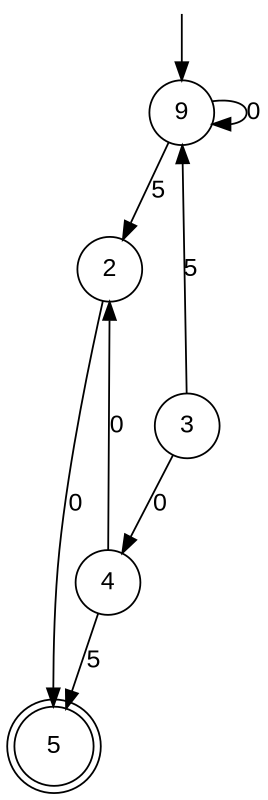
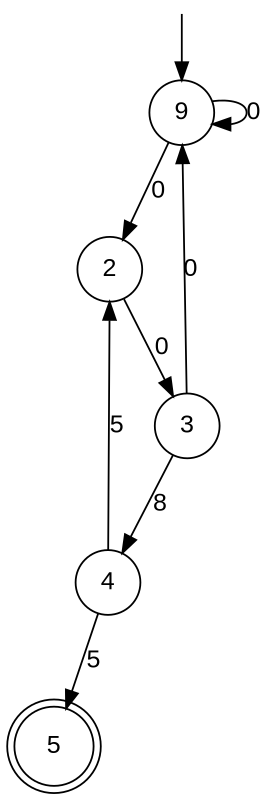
edge "9" -> "2": label "5" -> "0"
edge "3" -> "9": label "5" -> "0"
edge "4" -> "2": label "0" -> "5"
edge "2" -> "5": now "2" -> "3"
edge "3" -> "4": label "0" -> "8"
